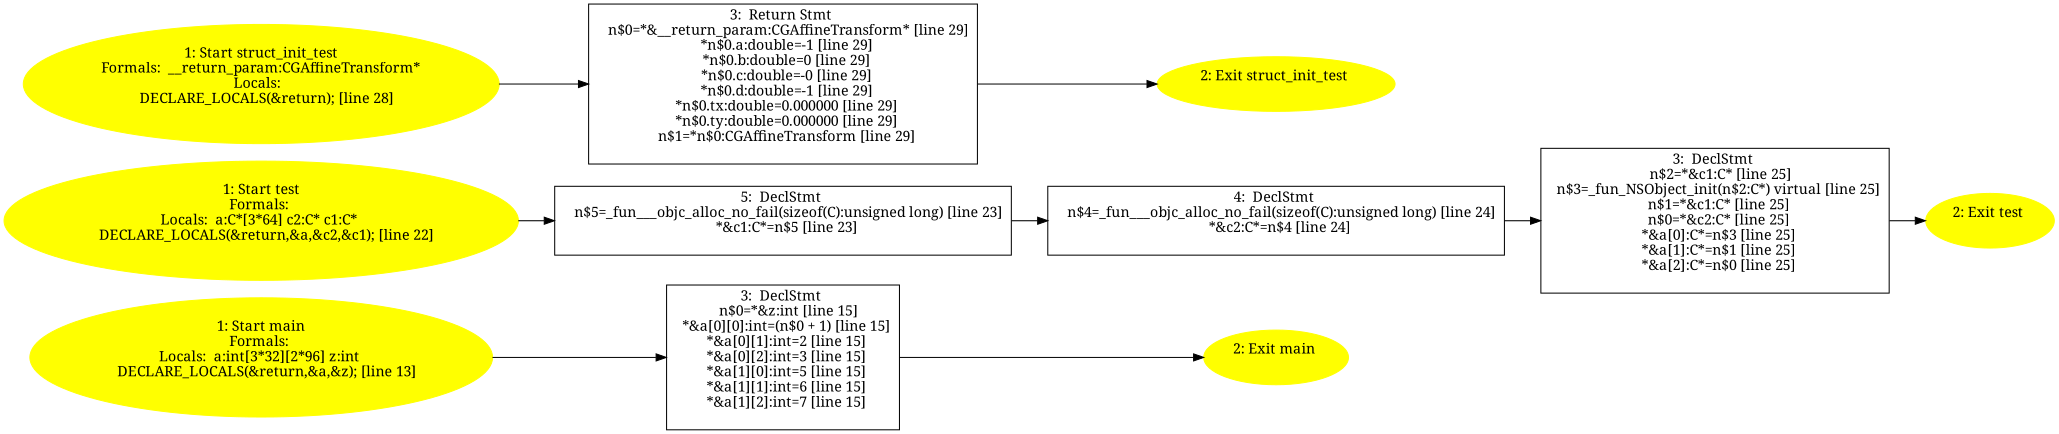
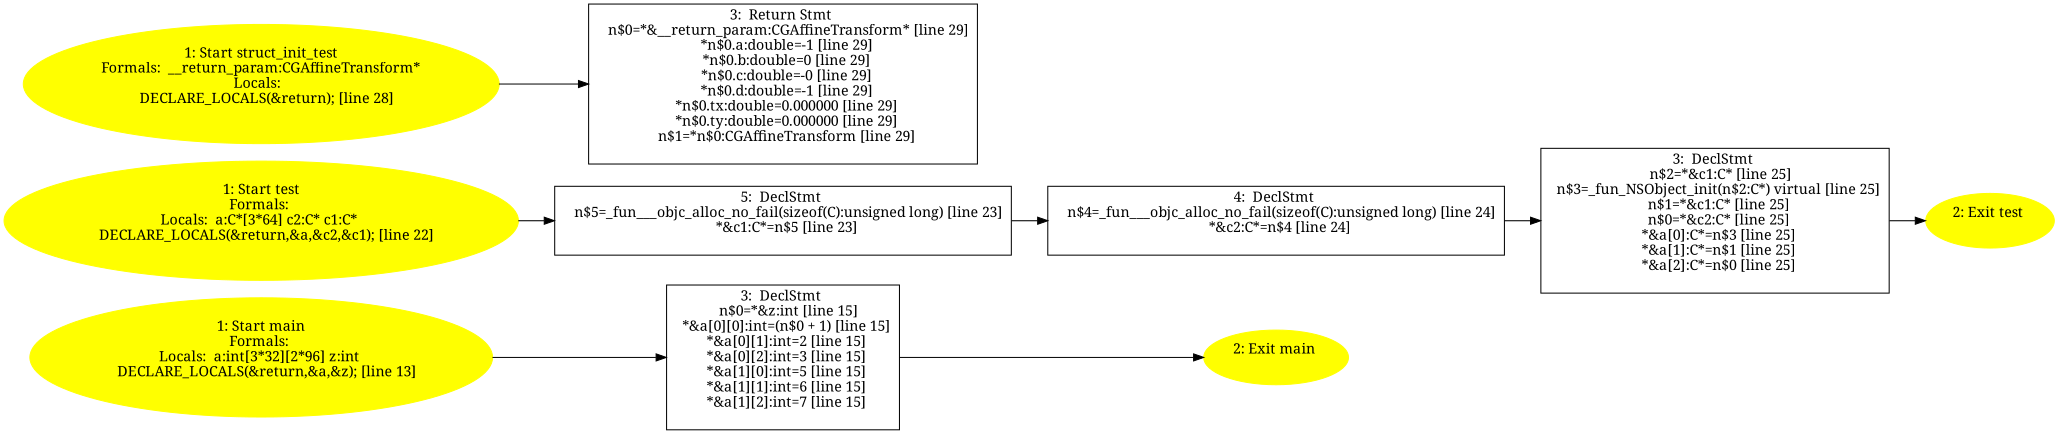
node "2: Exit struct_init_test": removed
